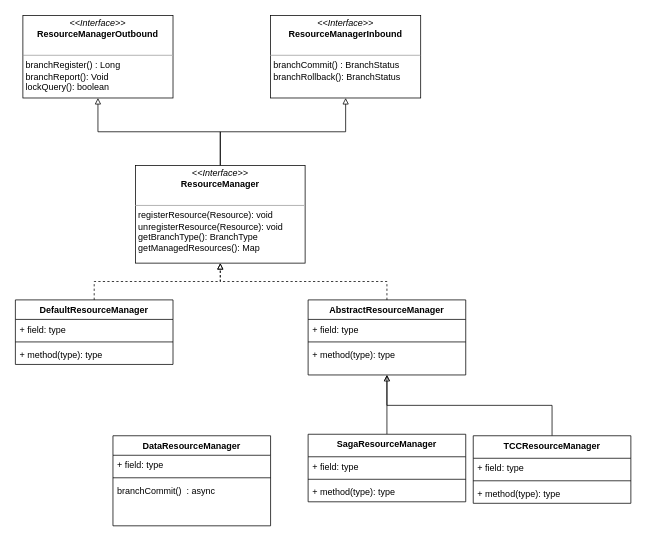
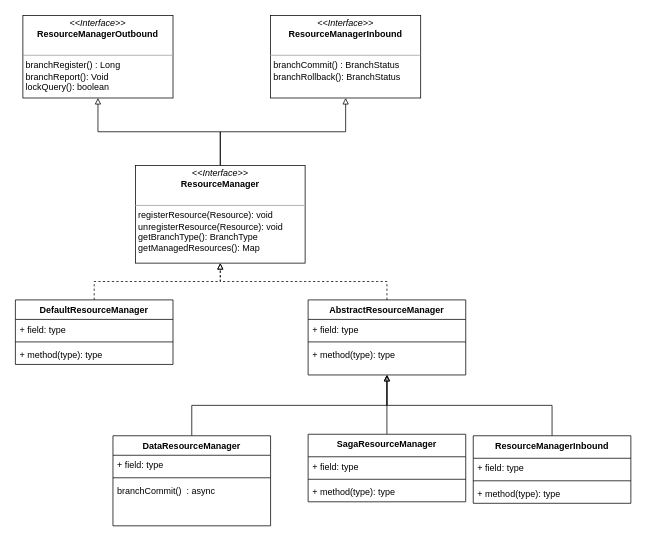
edge "DataResourceManager" -> "AbstractResourceManager": added
node "TCCResourceManager": label "TCCResourceManager" -> "ResourceManagerInbound"
